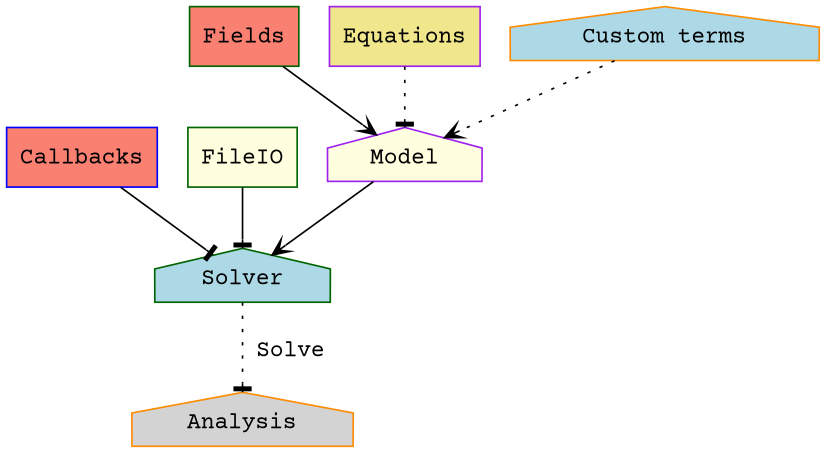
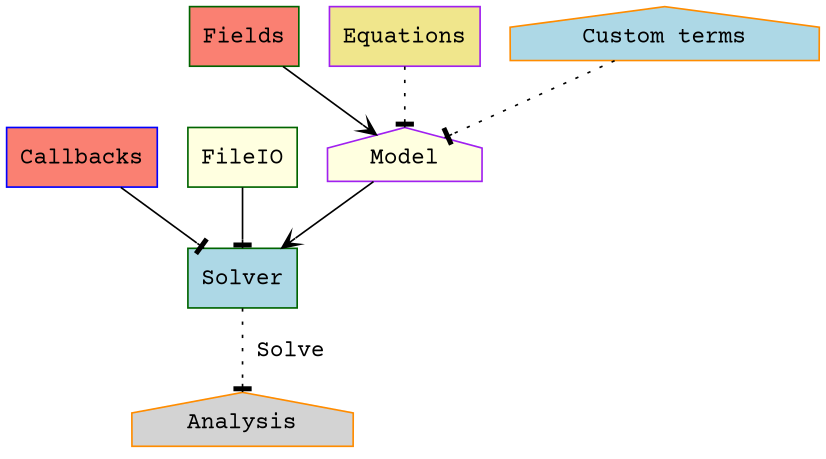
edge "Custom terms" -> "Model": arrowhead vee -> tee
node "Solver": shape house -> box
